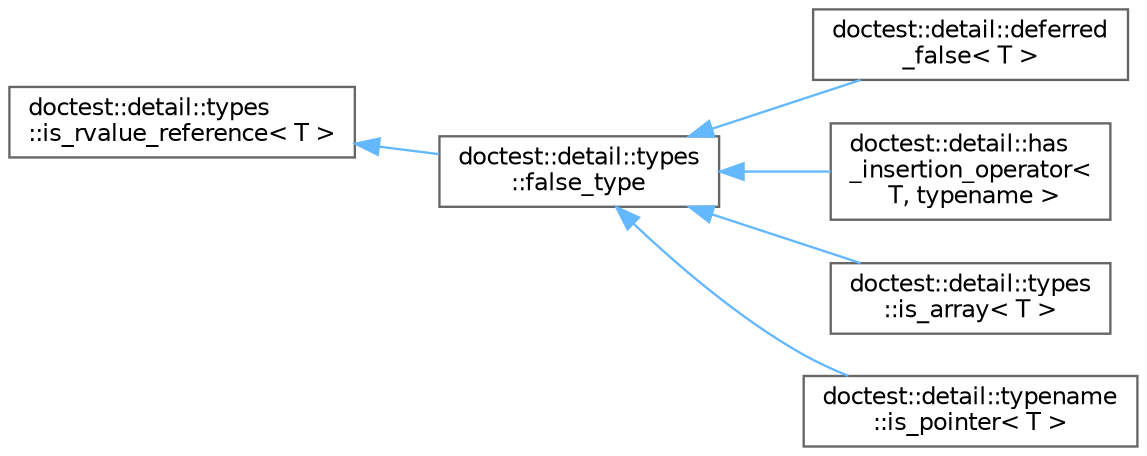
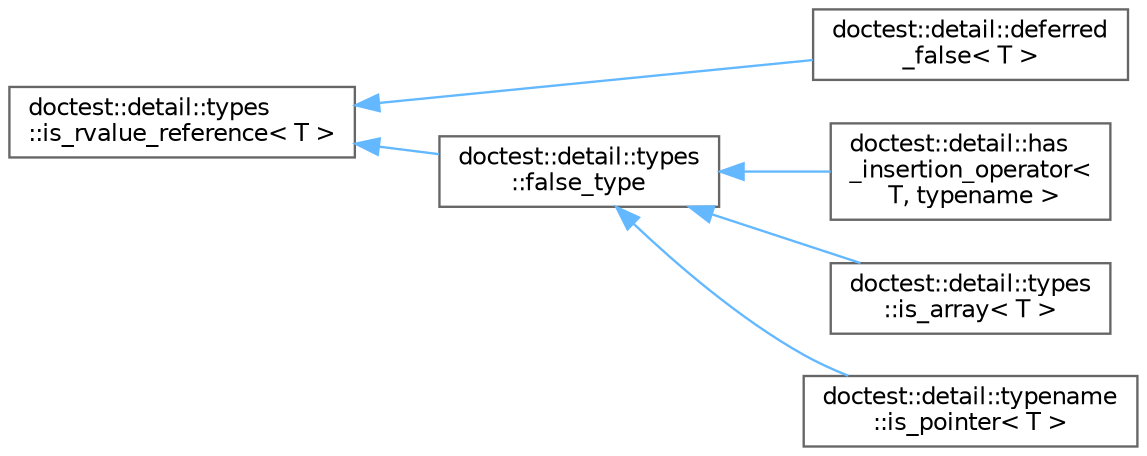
edge "doctest::detail::deferred _false< T >" -> "doctest::detail::types ::false_type": now "doctest::detail::deferred _false< T >" -> "doctest::detail::types ::is_rvalue_reference< T >"
